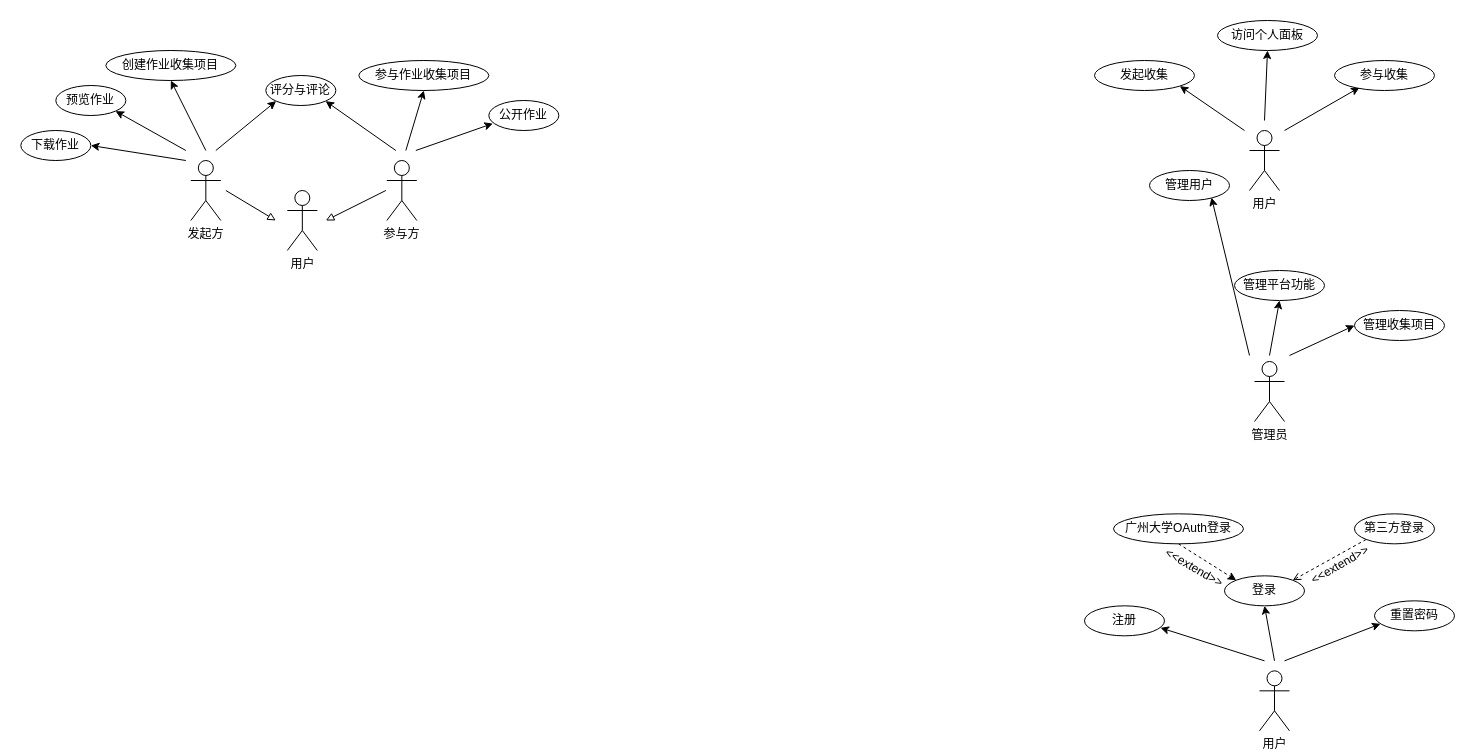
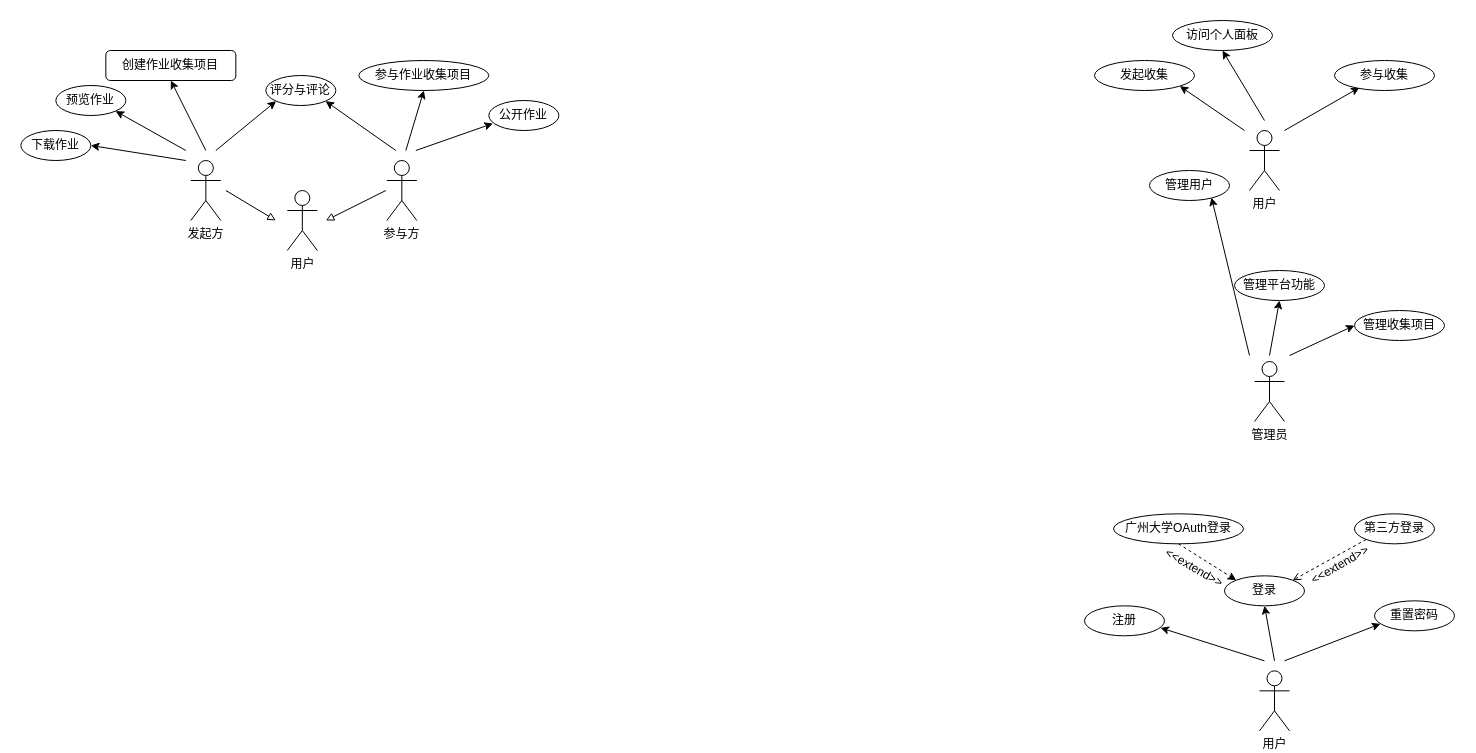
node "访问个人面板": moved (1268, 36) -> (1223, 36)
node "创建作业收集项目": shape ellipse -> rounded rectangle
